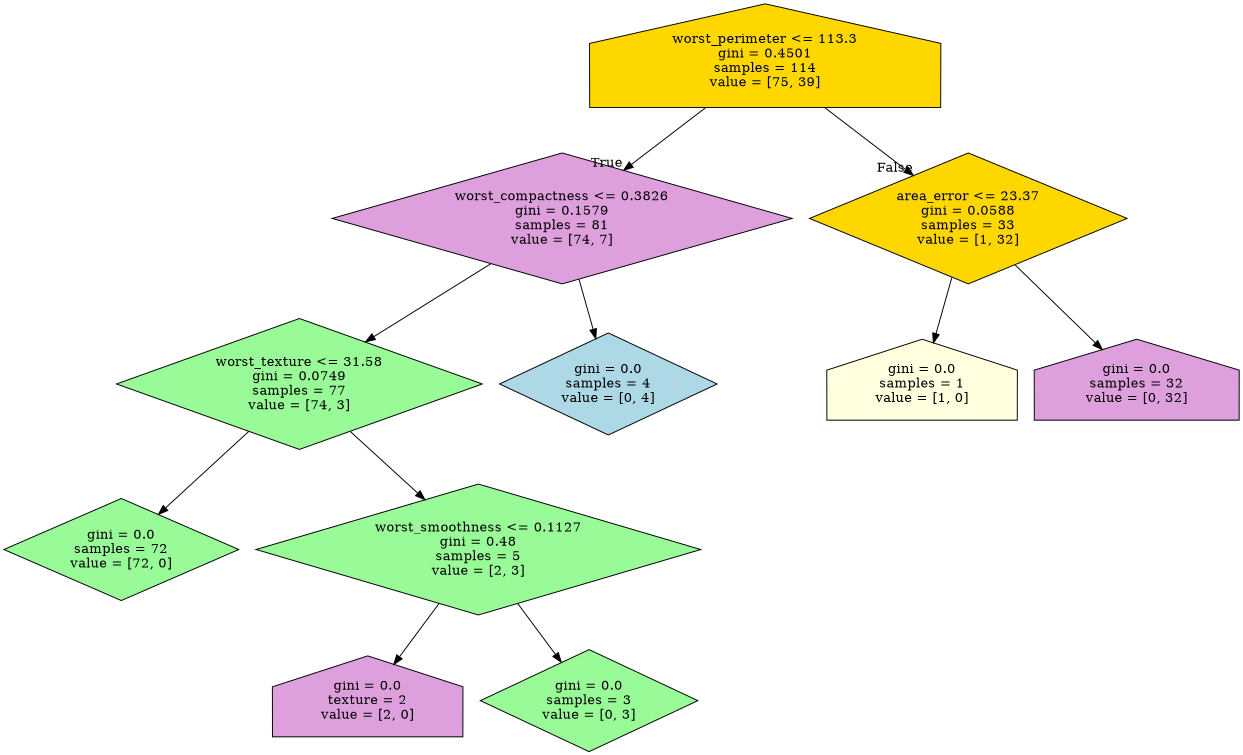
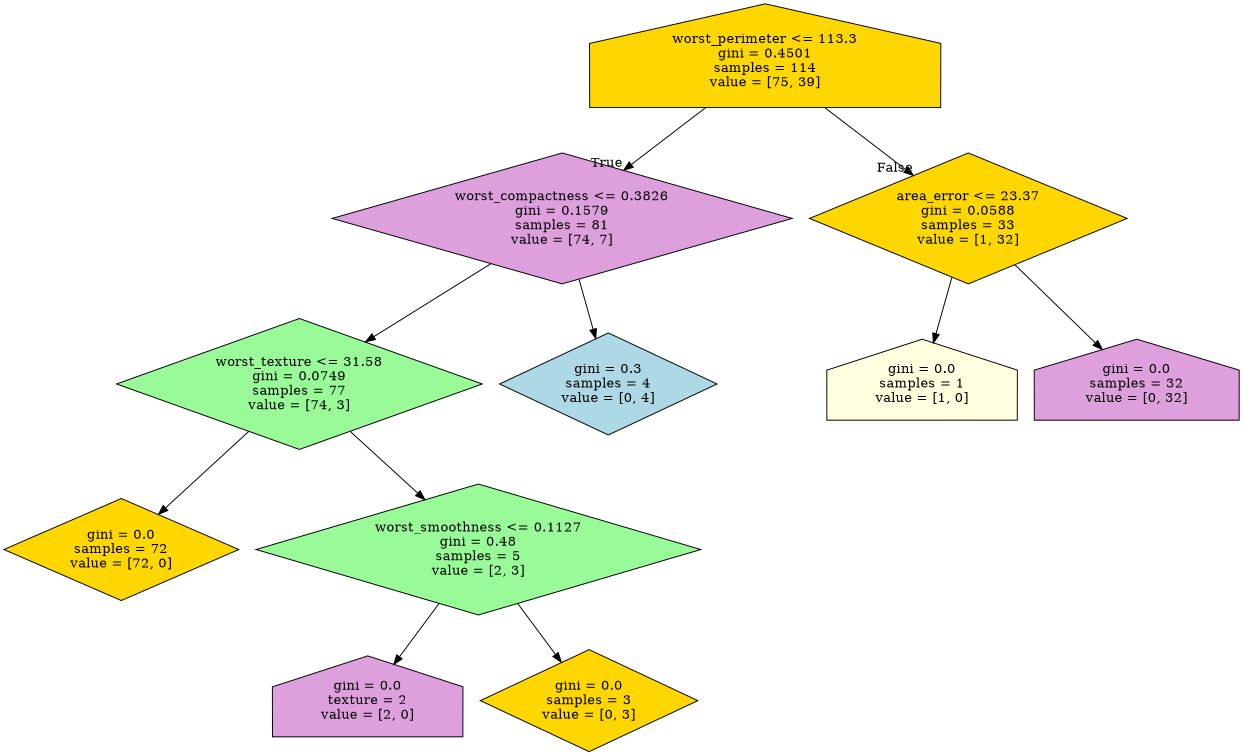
node "gini = 0.0 samples = 4 value = [0, 4]": label "gini = 0.0 samples = 4 value = [0, 4]" -> "gini = 0.3 samples = 4 value = [0, 4]"
node "gini = 0.0 samples = 72 value = [72, 0]": fillcolor palegreen -> gold
node "gini = 0.0 samples = 3 value = [0, 3]": fillcolor palegreen -> gold
